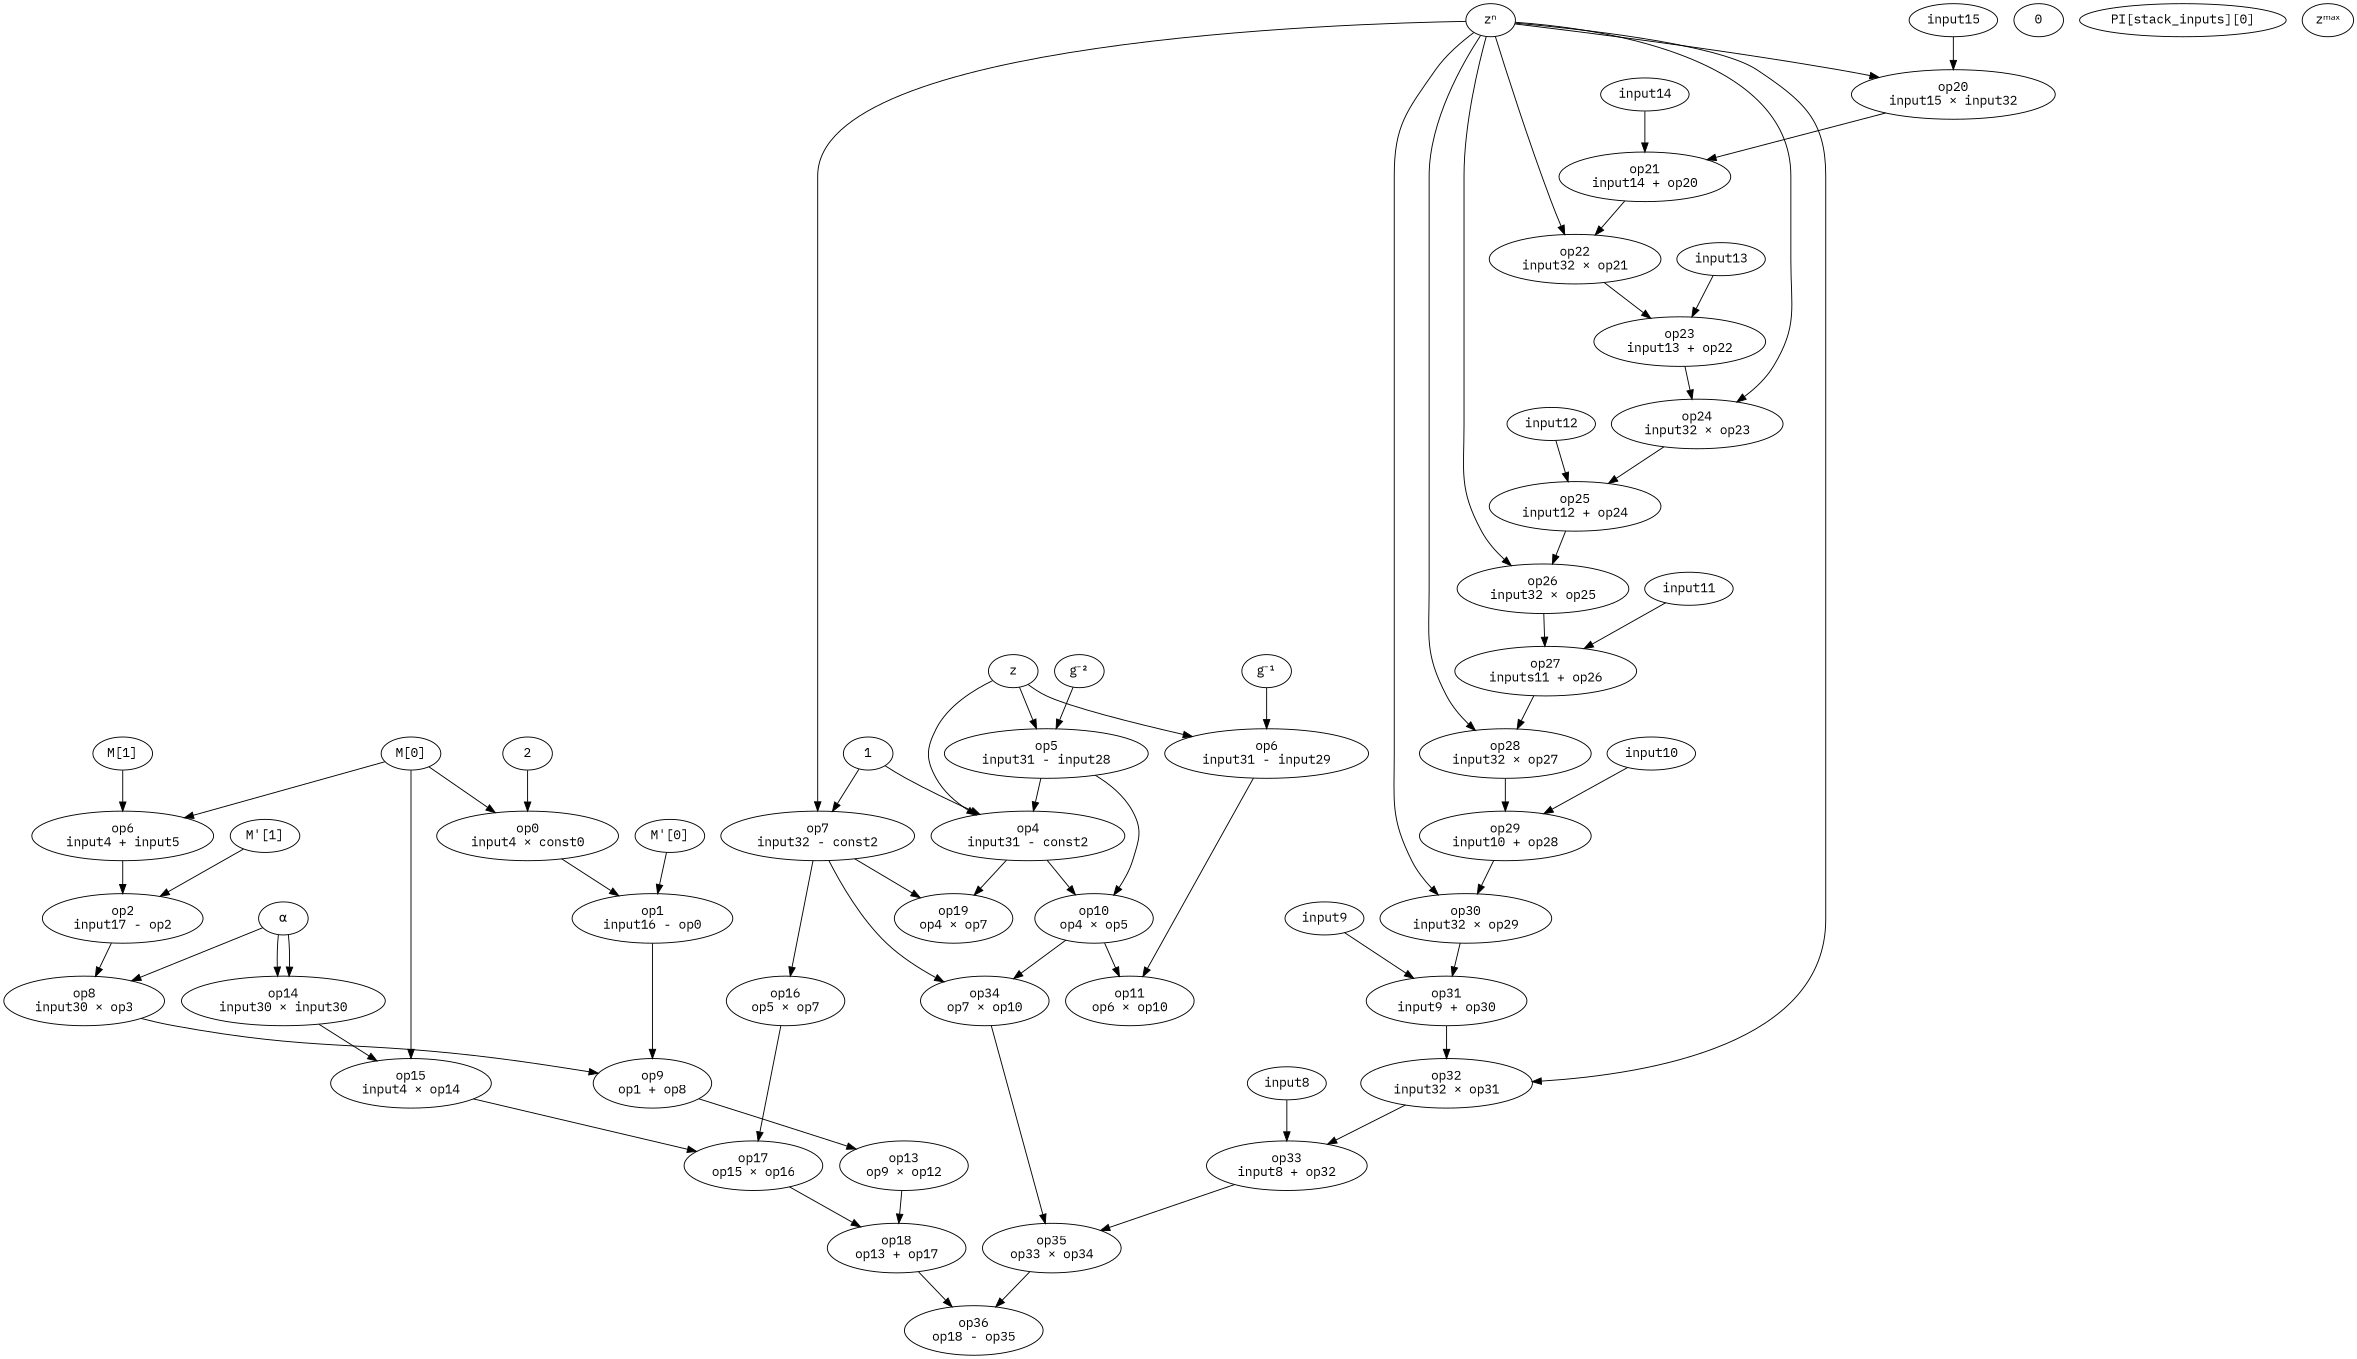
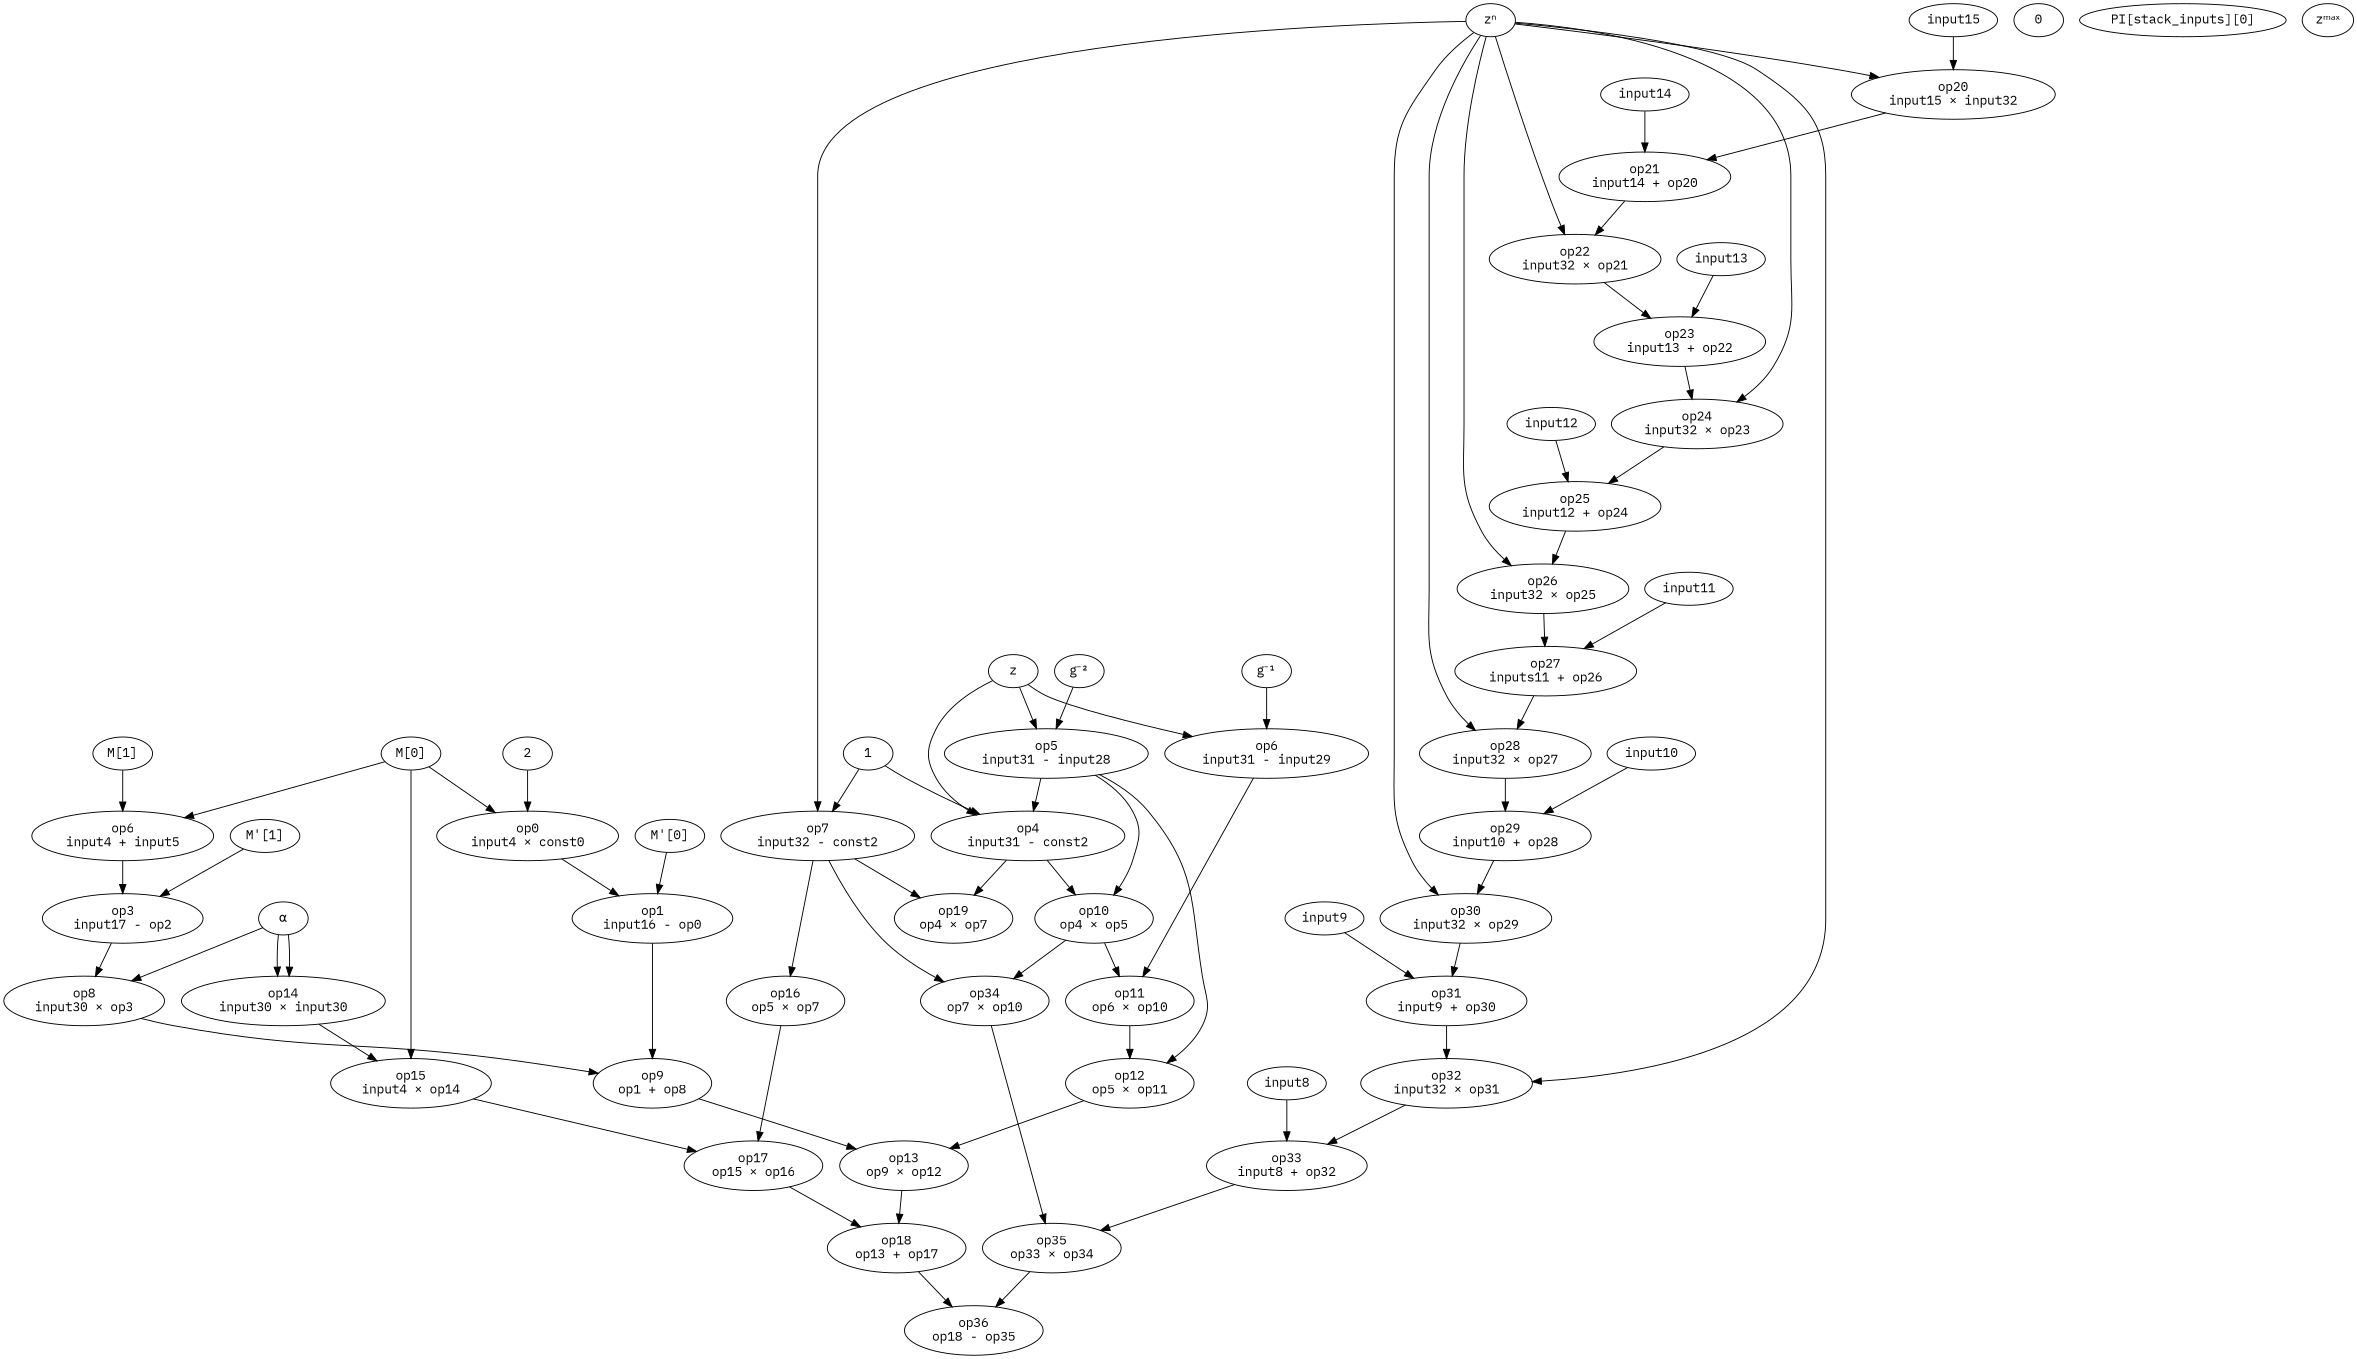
node "op2 input17 - op2": label "op2 input17 - op2" -> "op3 input17 - op2"
node "op12 op5 × op11": added
